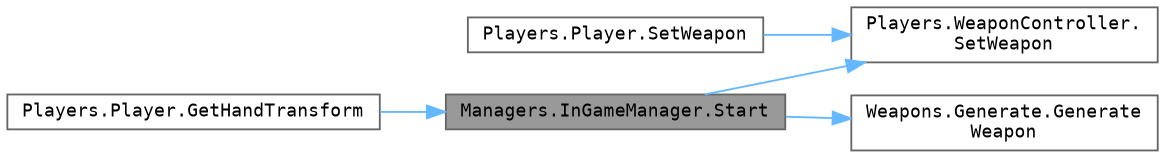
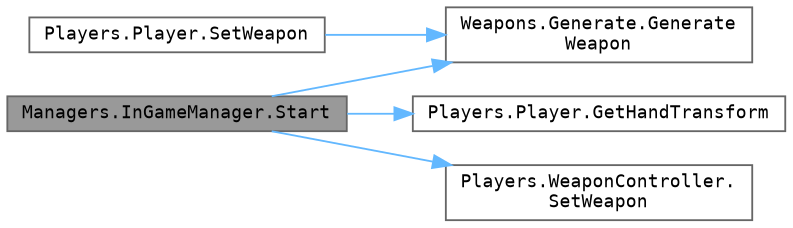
edge "Players.Player.SetWeapon" -> "Players.WeaponController. SetWeapon": now "Players.Player.SetWeapon" -> "Weapons.Generate.Generate Weapon"
edge "Players.Player.GetHandTransform" -> "Managers.InGameManager.Start": reversed
